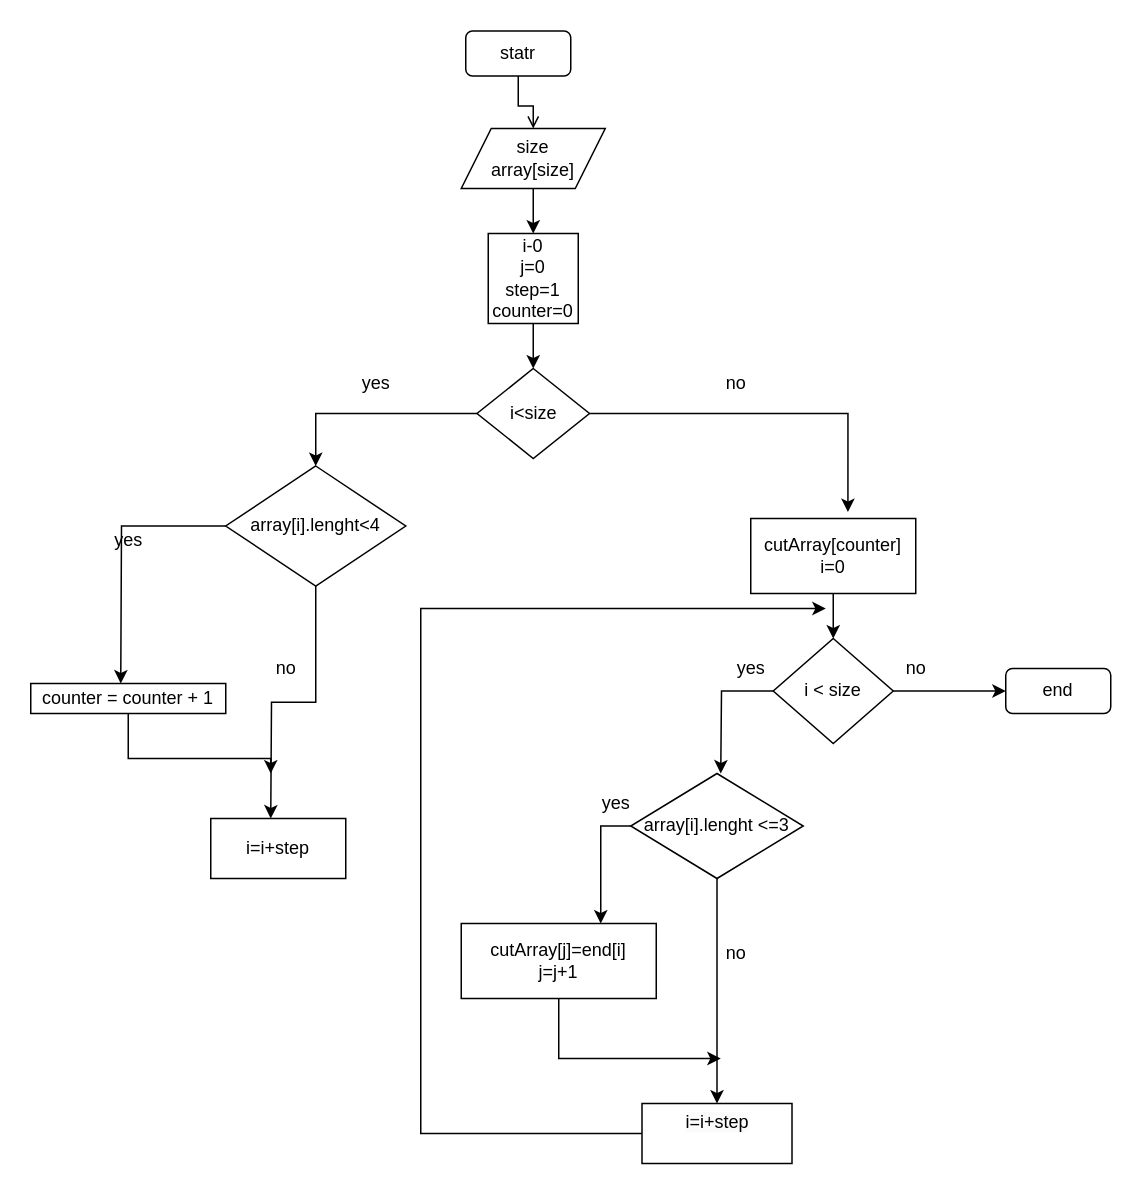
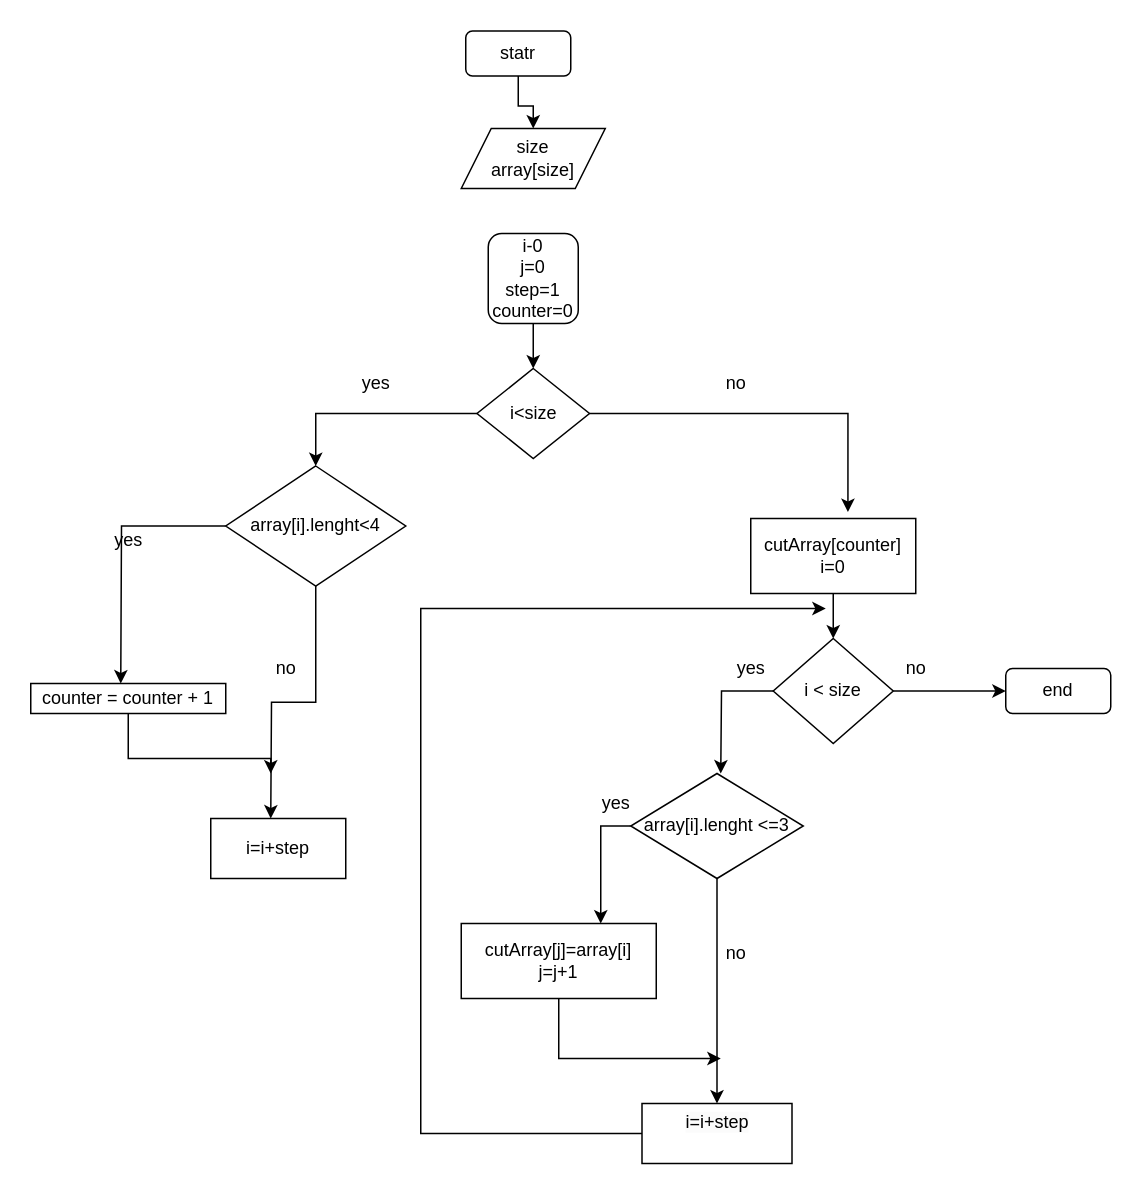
edge "statr" -> "size array[size]": arrowhead open -> classic
edge "size array[size]" -> "i-0 j=0 step=1 counter=0": removed
node "i-0 j=0 step=1 counter=0": shape rectangle -> rounded rectangle
node "cutArray[j]=end[i] j=j+1": label "cutArray[j]=end[i] j=j+1" -> "cutArray[j]=array[i] j=j+1"
